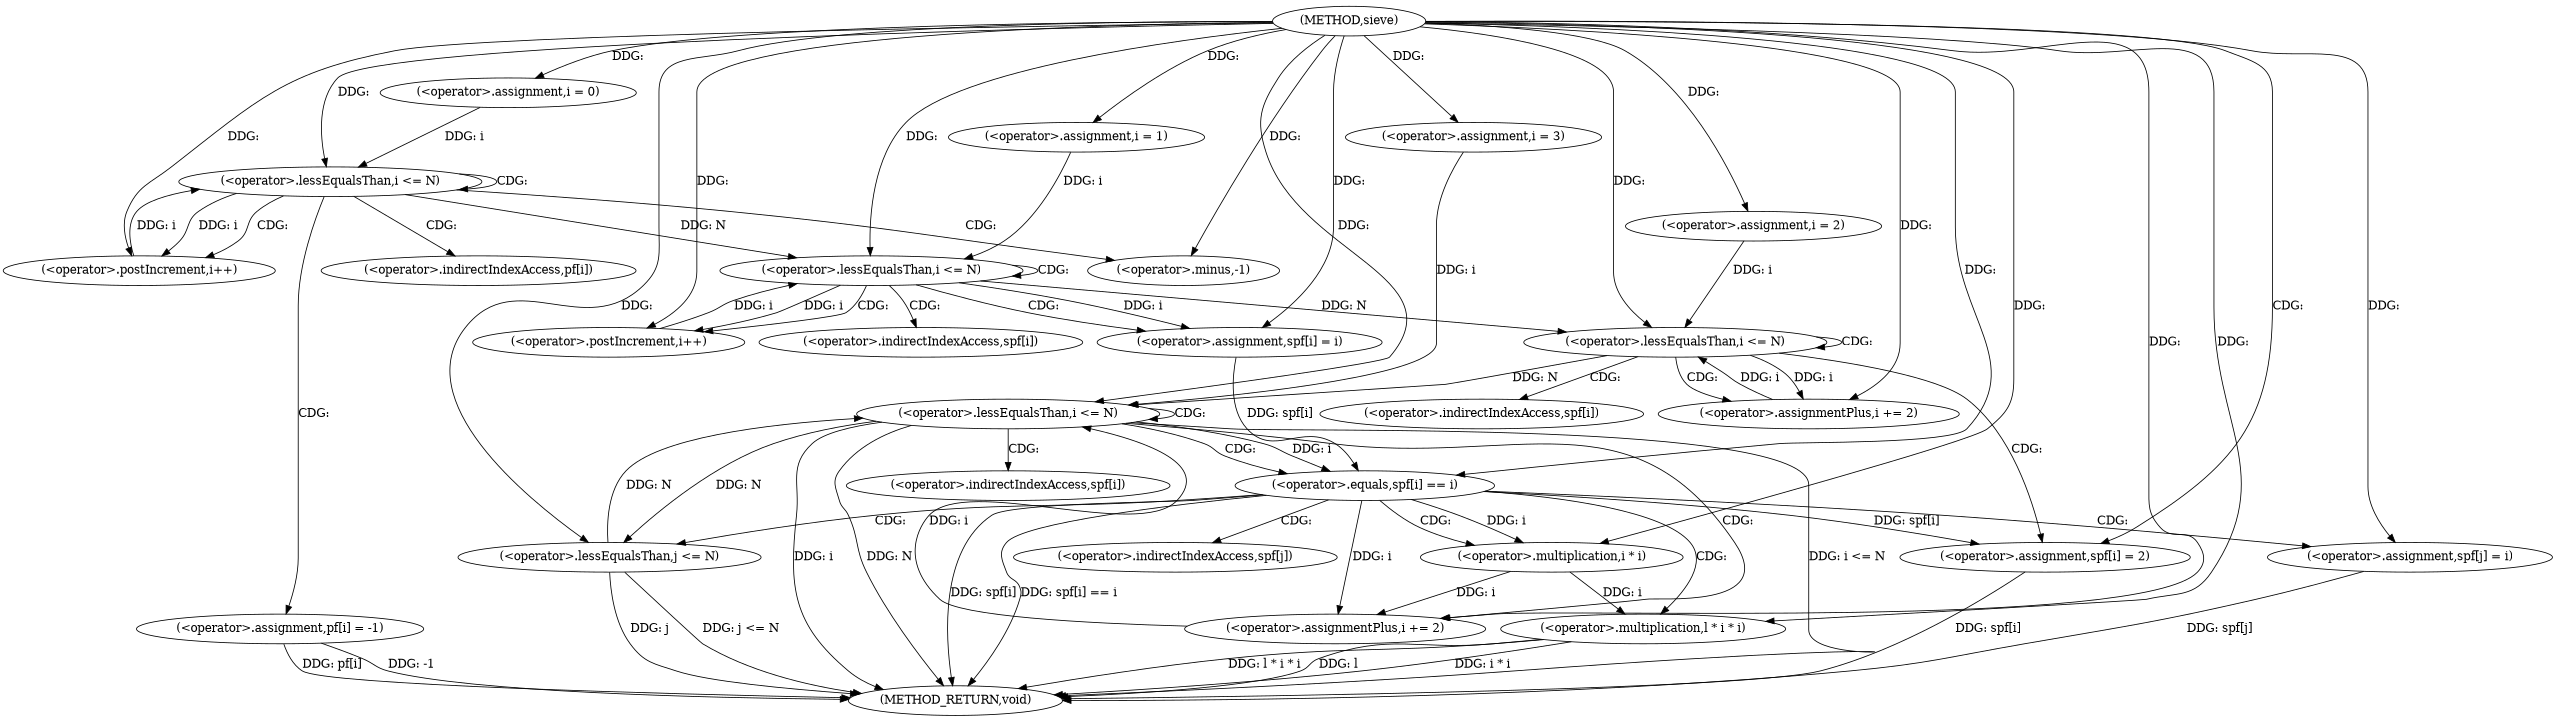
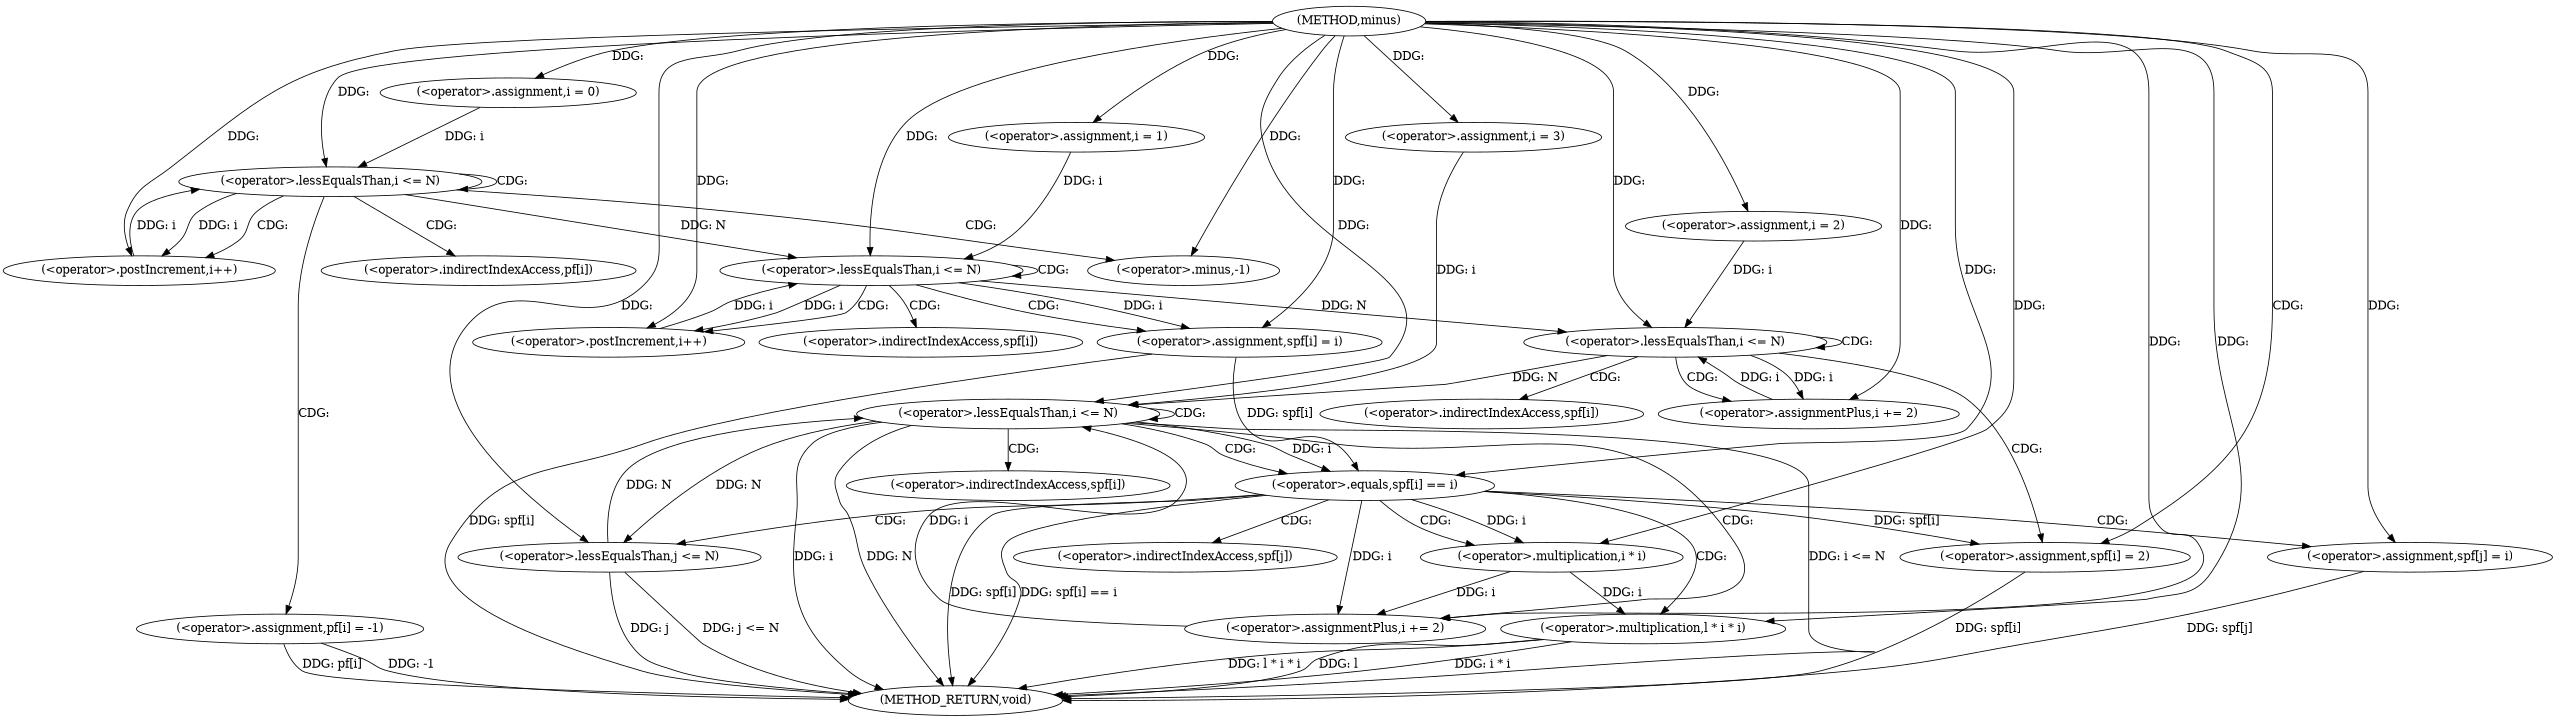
node "(METHOD,sieve)": label "(METHOD,sieve)" -> "(METHOD,minus)"
edge "(<operator>.assignment,spf[i] = i)" -> "(METHOD_RETURN,void)": added, label "DDG: spf[i]"
